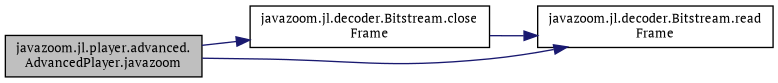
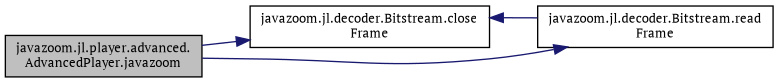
edge "javazoom.jl.decoder.Bitstream.close Frame" -> "javazoom.jl.decoder.Bitstream.read Frame": reversed
